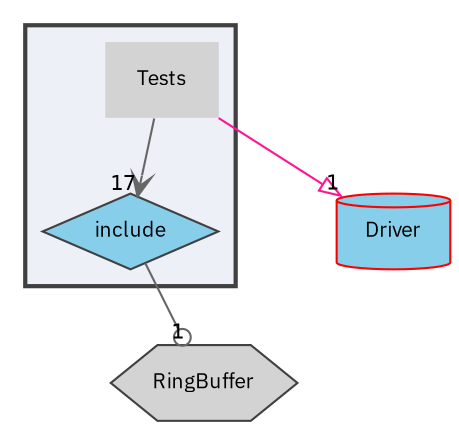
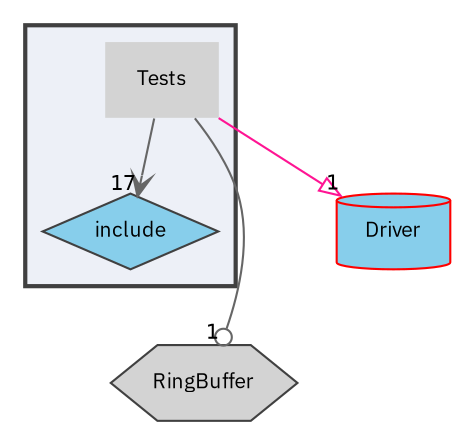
edge "include" -> "RingBuffer": now "Tests" -> "RingBuffer"
